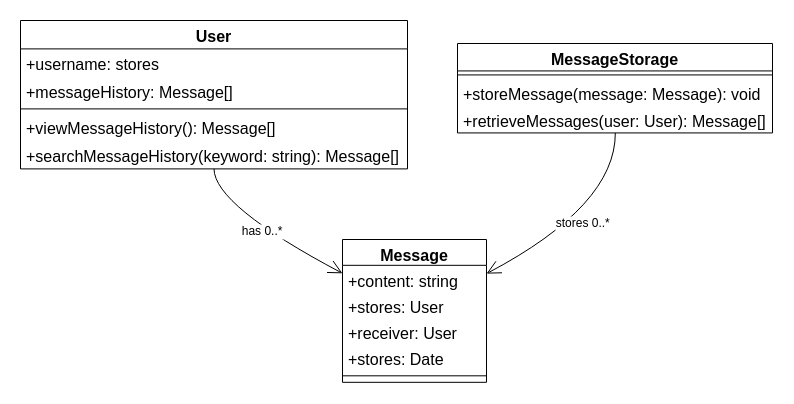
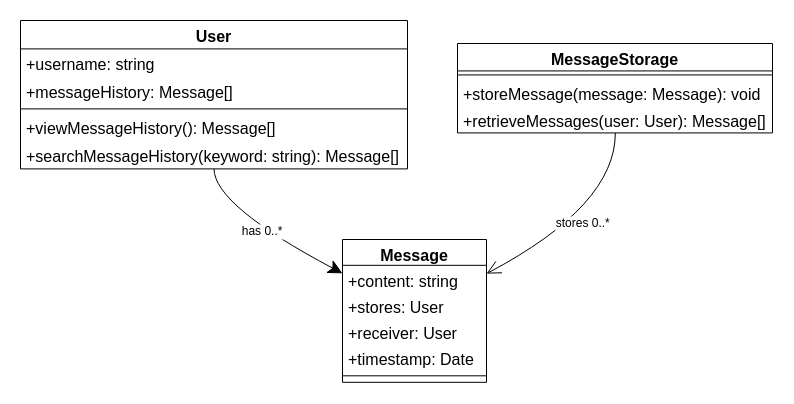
node "+username: stores": label "+username: stores" -> "+username: string"
edge "User" -> "Message": arrowhead open -> classic
node "+stores: Date": label "+stores: Date" -> "+timestamp: Date"
